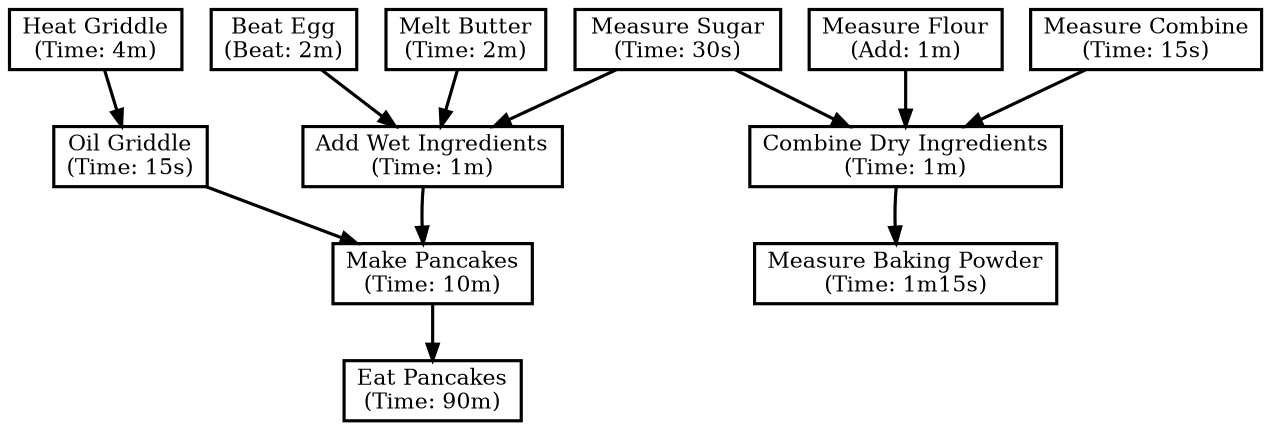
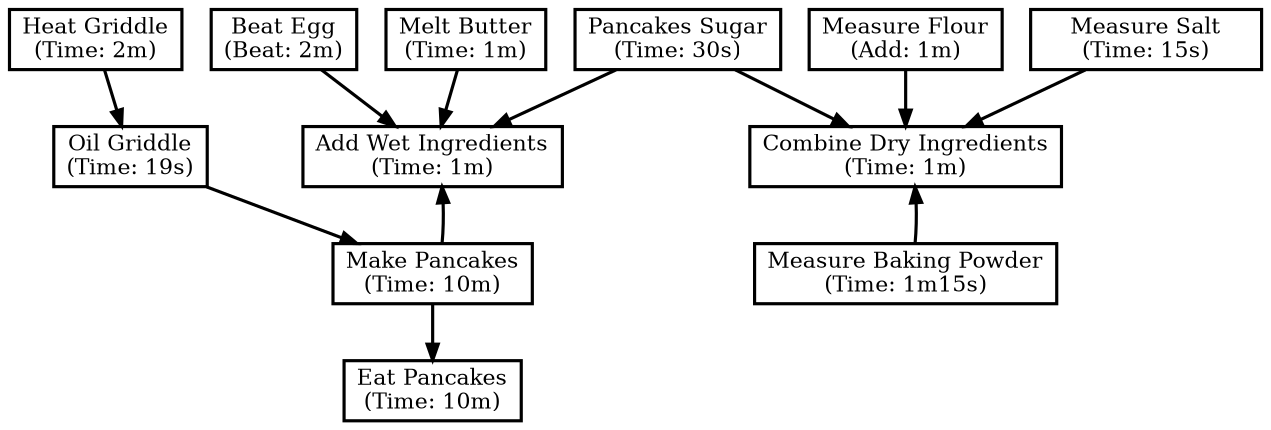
node "Heat Griddle (Time: 4m)": label "Heat Griddle (Time: 4m)" -> "Heat Griddle (Time: 2m)"
node "Melt Butter (Time: 2m)": label "Melt Butter (Time: 2m)" -> "Melt Butter (Time: 1m)"
node "Measure Sugar (Time: 30s)": label "Measure Sugar (Time: 30s)" -> "Pancakes Sugar (Time: 30s)"
node "Measure Combine (Time: 15s)": label "Measure Combine (Time: 15s)" -> "Measure Salt (Time: 15s)"
node "Oil Griddle (Time: 15s)": label "Oil Griddle (Time: 15s)" -> "Oil Griddle (Time: 19s)"
edge "Add Wet Ingredients (Time: 1m)" -> "Make Pancakes (Time: 10m)": reversed
edge "Combine Dry Ingredients (Time: 1m)" -> "Measure Baking Powder (Time: 1m15s)": reversed
node "Eat Pancakes (Time: 90m)": label "Eat Pancakes (Time: 90m)" -> "Eat Pancakes (Time: 10m)"
